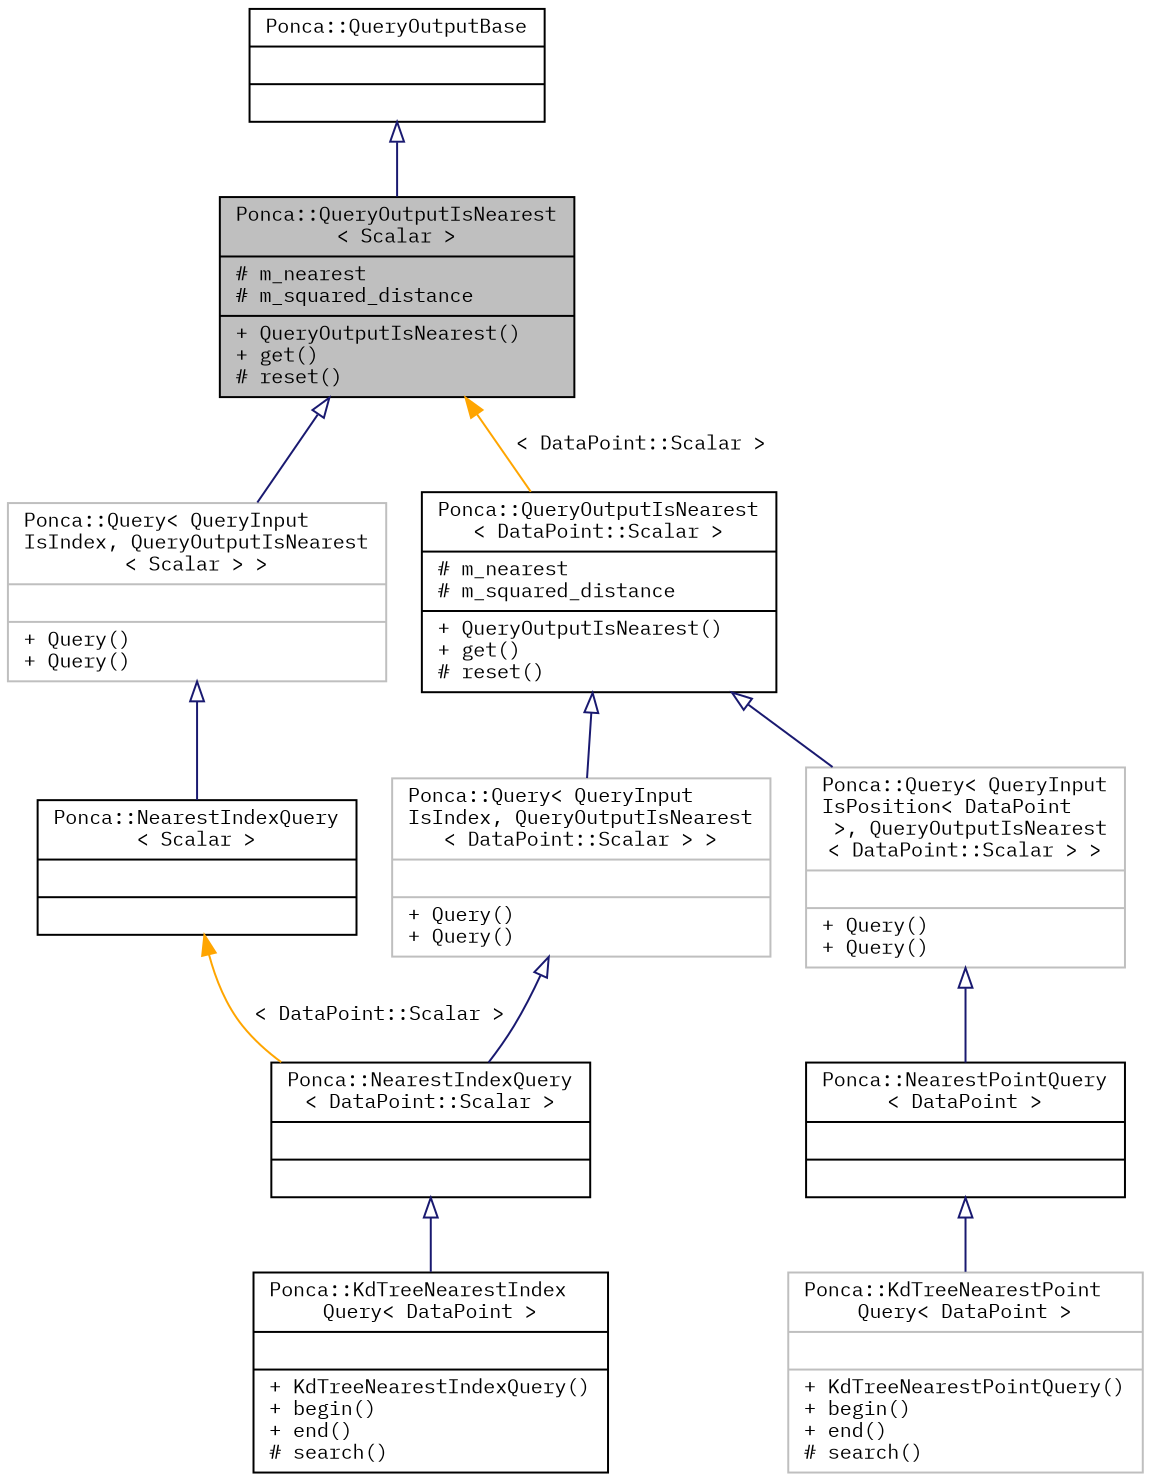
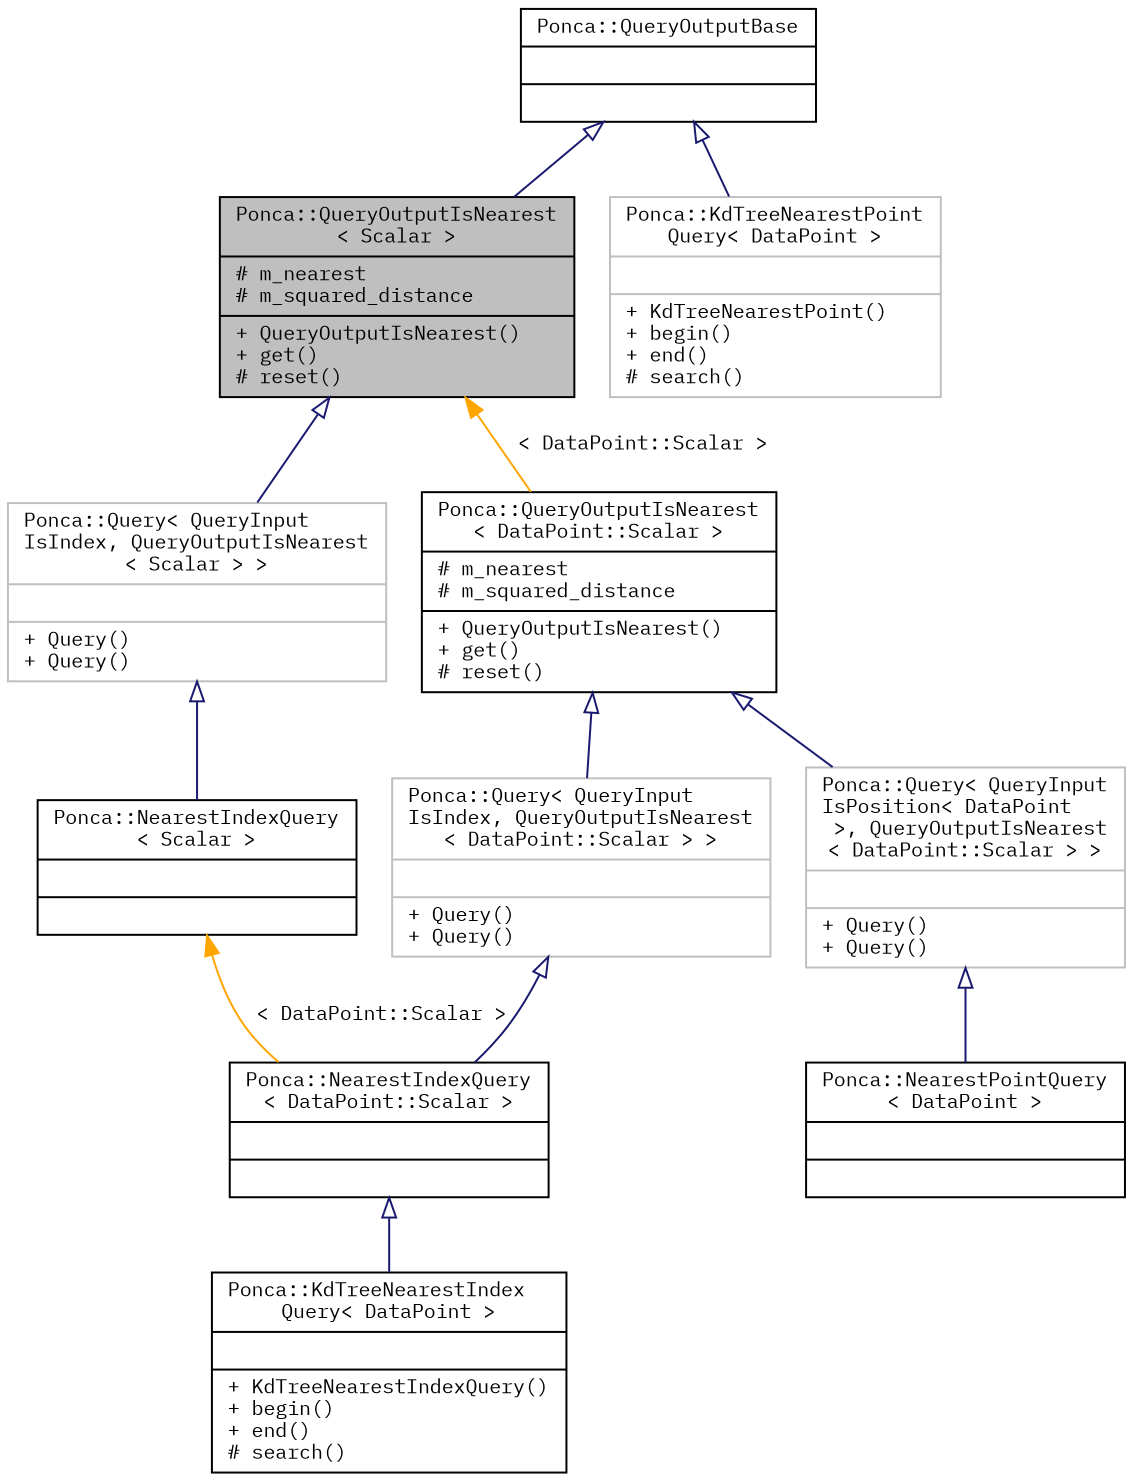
edge "Ponca::KdTreeNearestPoint" -> "Ponca::NearestPointQuery": now "Ponca::KdTreeNearestPoint" -> "Ponca::QueryOutputBase"
node "Ponca::KdTreeNearestPoint": text "+ KdTreeNearestPointQuery()" -> "+ KdTreeNearestPoint()"
